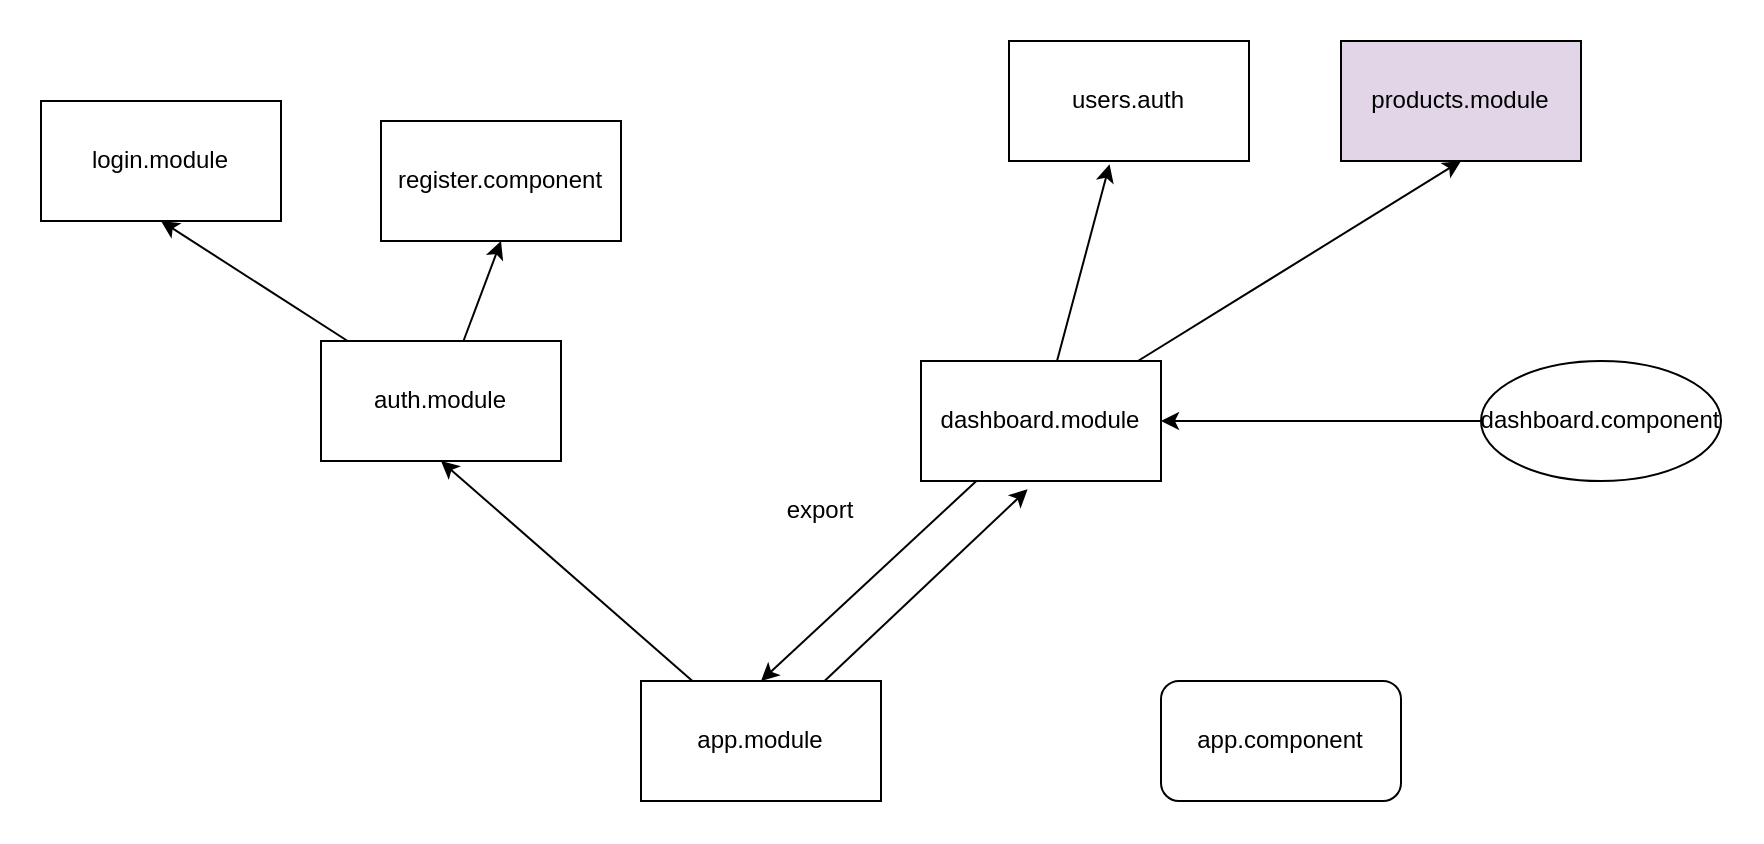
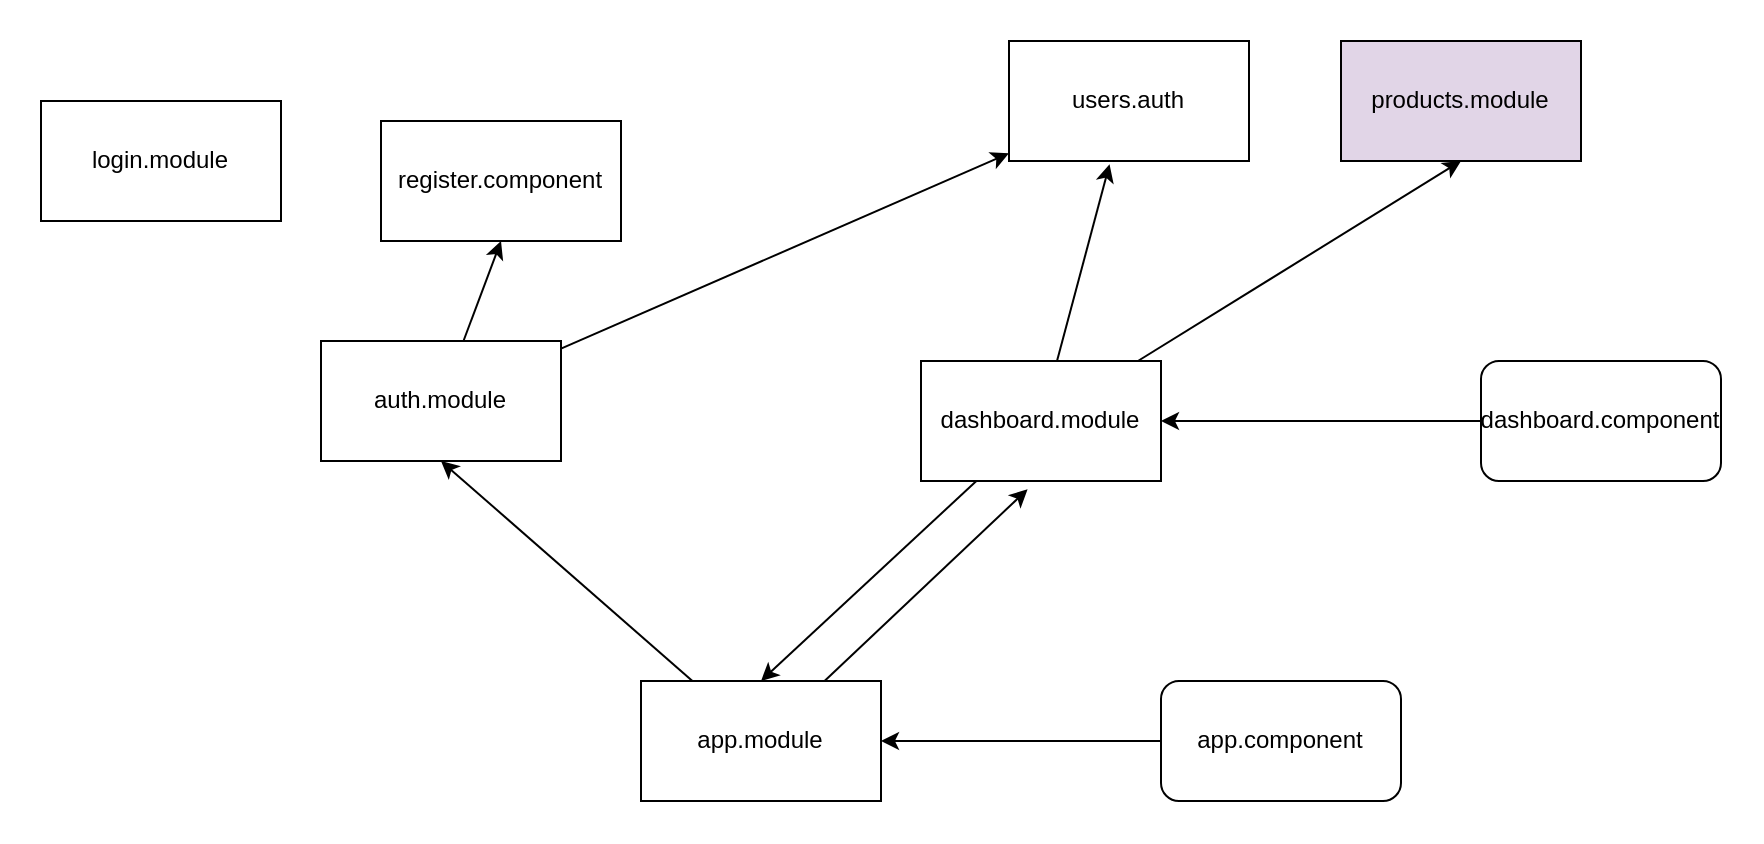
edge "auth.module" -> "login.module": now "auth.module" -> "users.auth"
node "dashboard.component": shape ellipse -> rounded rectangle
node "export": removed
edge "app.component" -> "app.module": added
